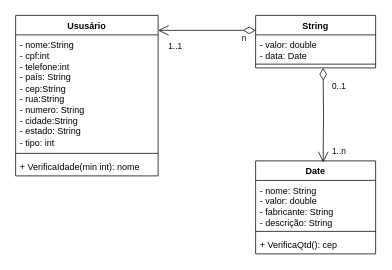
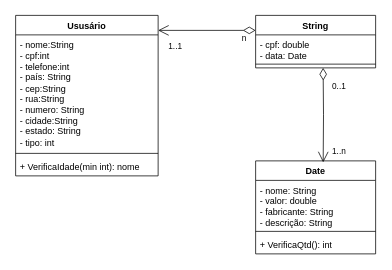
node "- valor: double - data: Date": label "- valor: double - data: Date" -> "- cpf: double - data: Date"
node "+ VerificaQtd(): cep": label "+ VerificaQtd(): cep" -> "+ VerificaQtd(): int"
